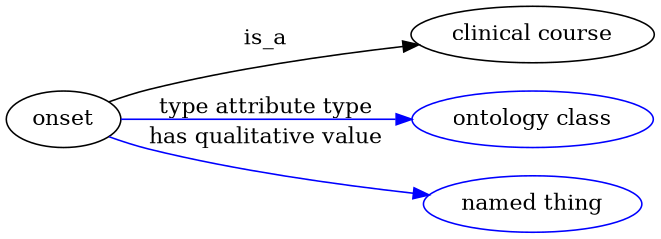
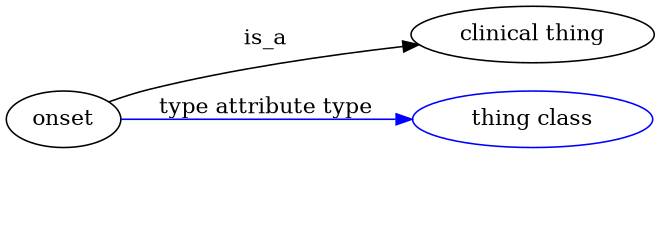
node "clinical course": label "clinical course" -> "clinical thing"
node "ontology class": label "ontology class" -> "thing class"
node "named thing": removed
